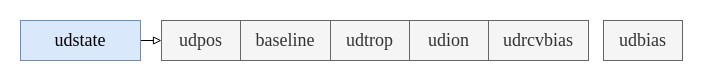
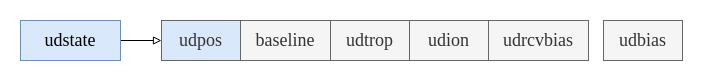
node "udstate": size 120x40 -> 100x40
node "udpos": fillcolor #f5f5f5 -> #dae8fc
